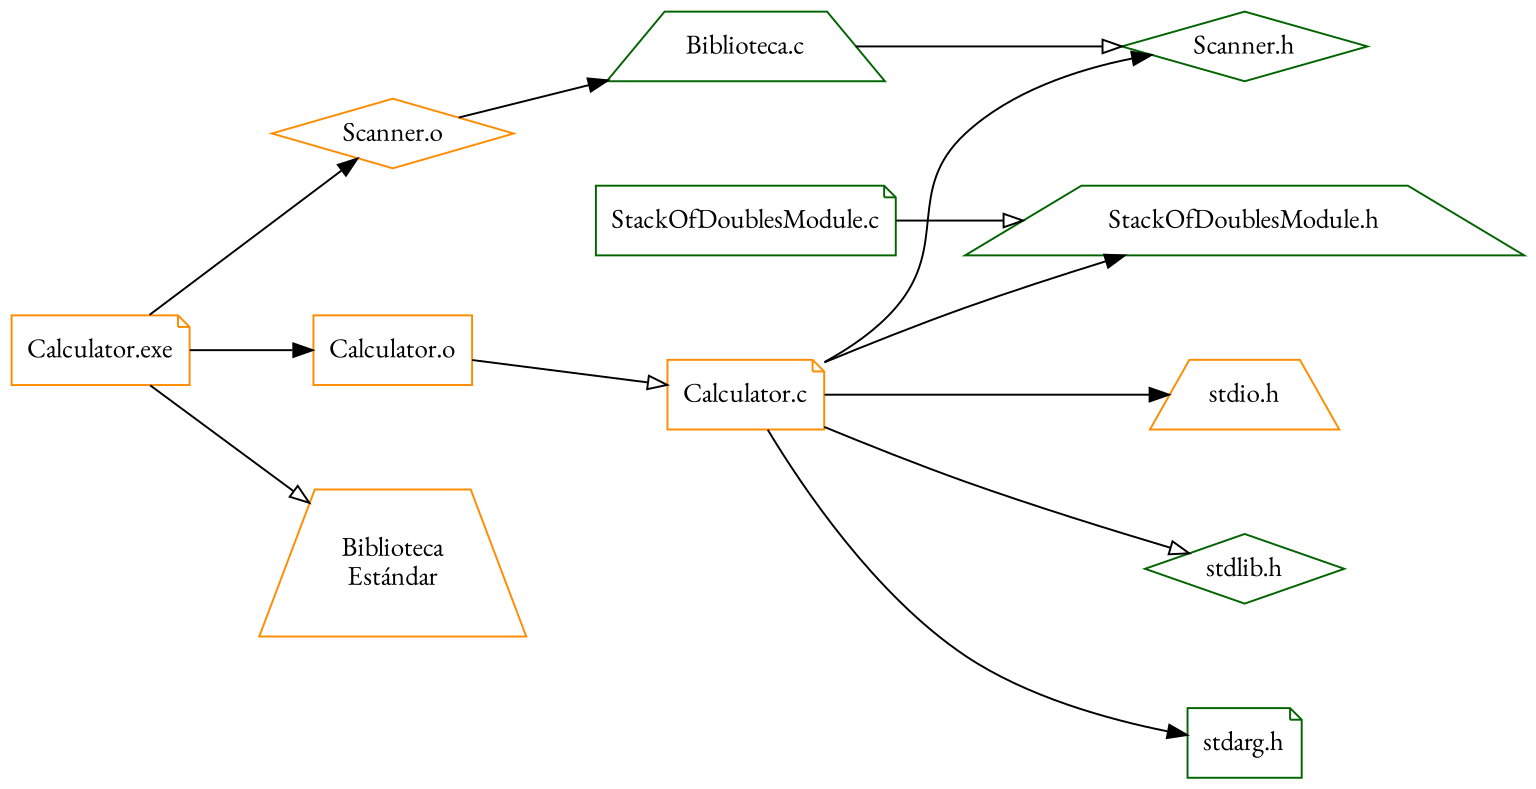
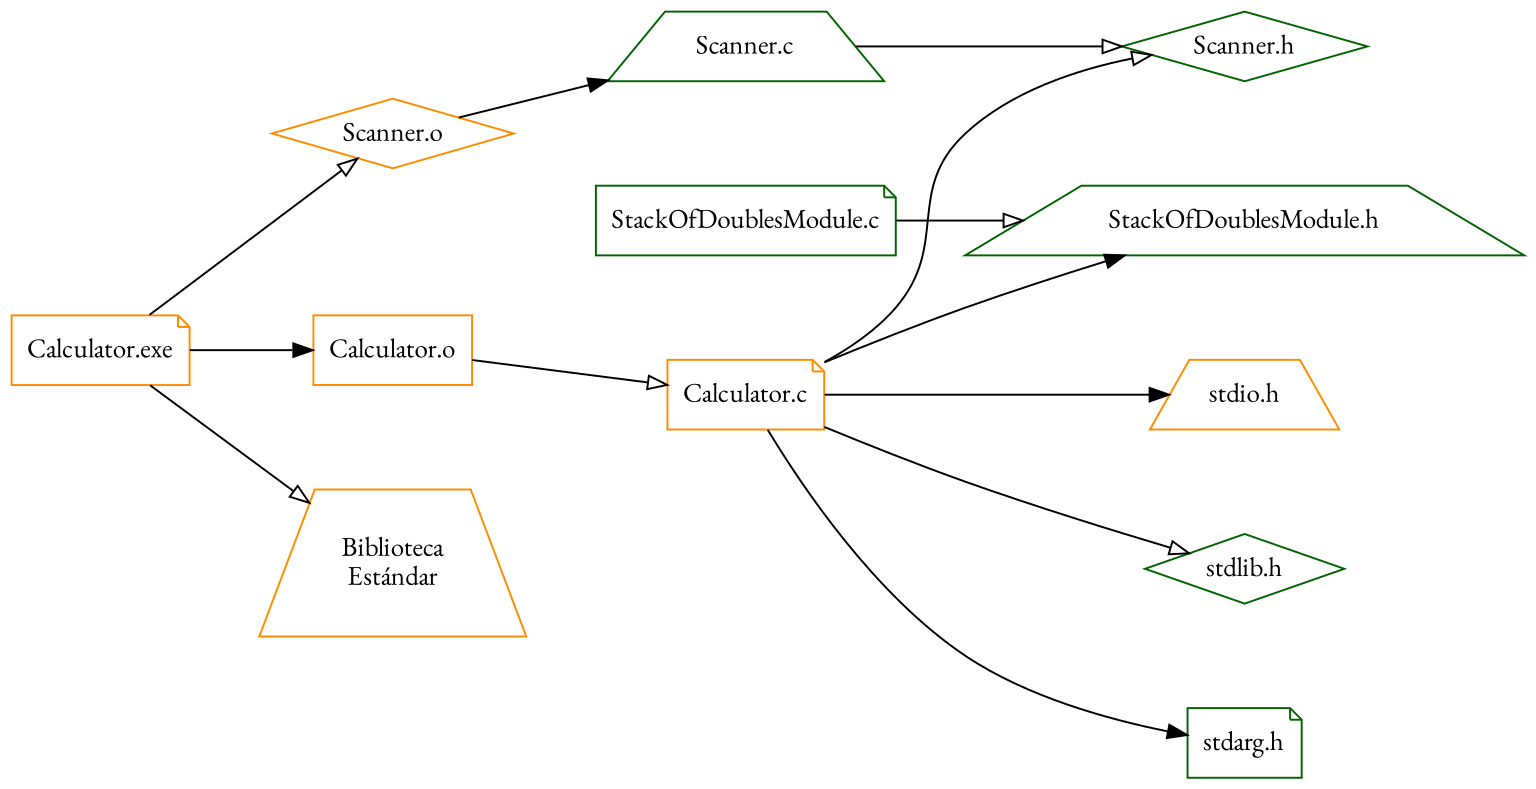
node "Biblioteca.c": label "Biblioteca.c" -> "Scanner.c"
edge "Calculator.c" -> "Scanner.h": arrowhead normal -> onormal
edge "Calculator.exe" -> "Scanner.o": arrowhead normal -> onormal
